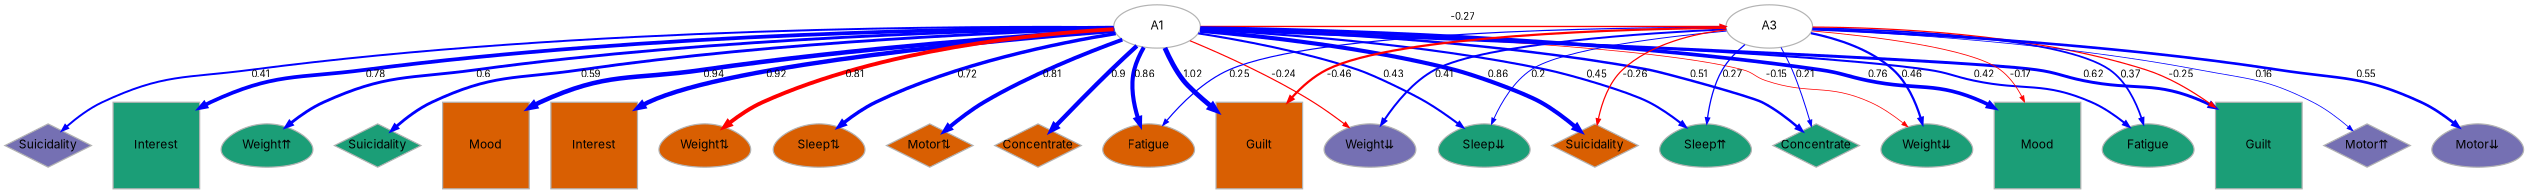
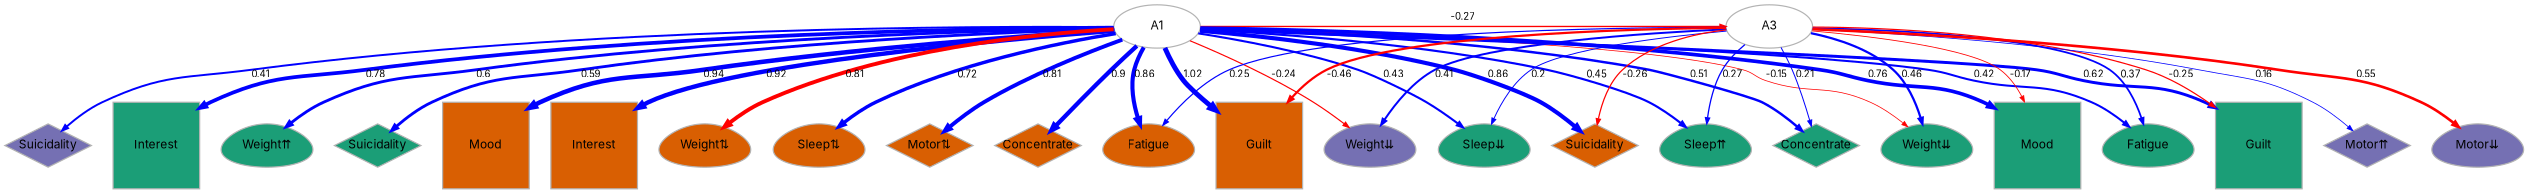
edge "A3" -> "Motor⇊": color blue -> red
